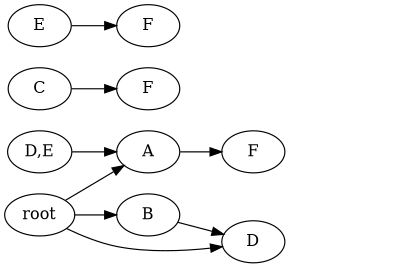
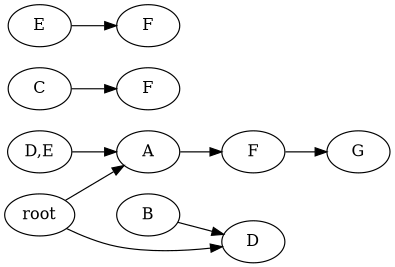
node "G": added
edge "root" -> "B": removed
